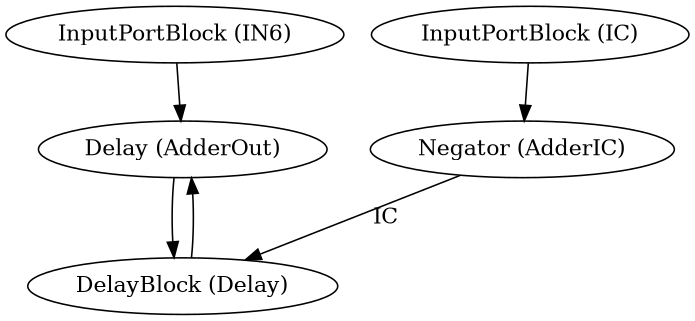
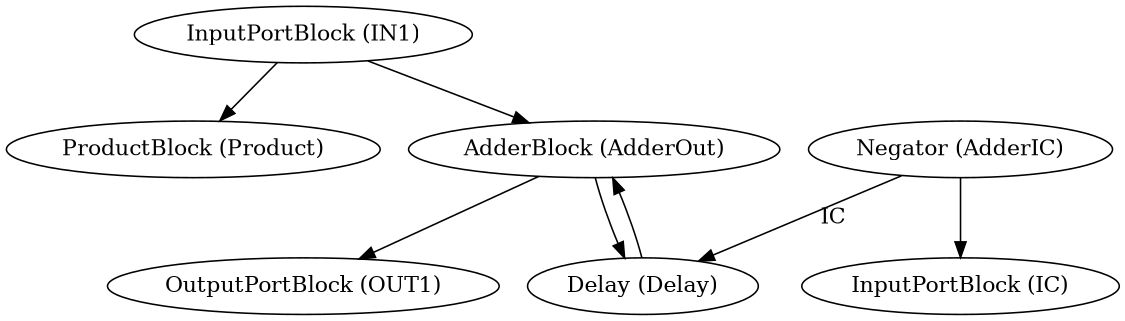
node "InputPortBlock (IN6)": label "InputPortBlock (IN6)" -> "InputPortBlock (IN1)"
edge "InputPortBlock (IC)" -> "Negator (AdderIC)": reversed
node "Delay (AdderOut)": label "Delay (AdderOut)" -> "AdderBlock (AdderOut)"
node "ProductBlock (Product)": added
node "DelayBlock (Delay)": label "DelayBlock (Delay)" -> "Delay (Delay)"
node "OutputPortBlock (OUT1)": added
